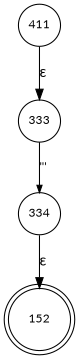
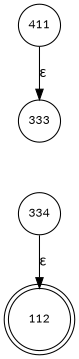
edge "333" -> "334": removed, label "'''"
node "152": label "152" -> "112"
